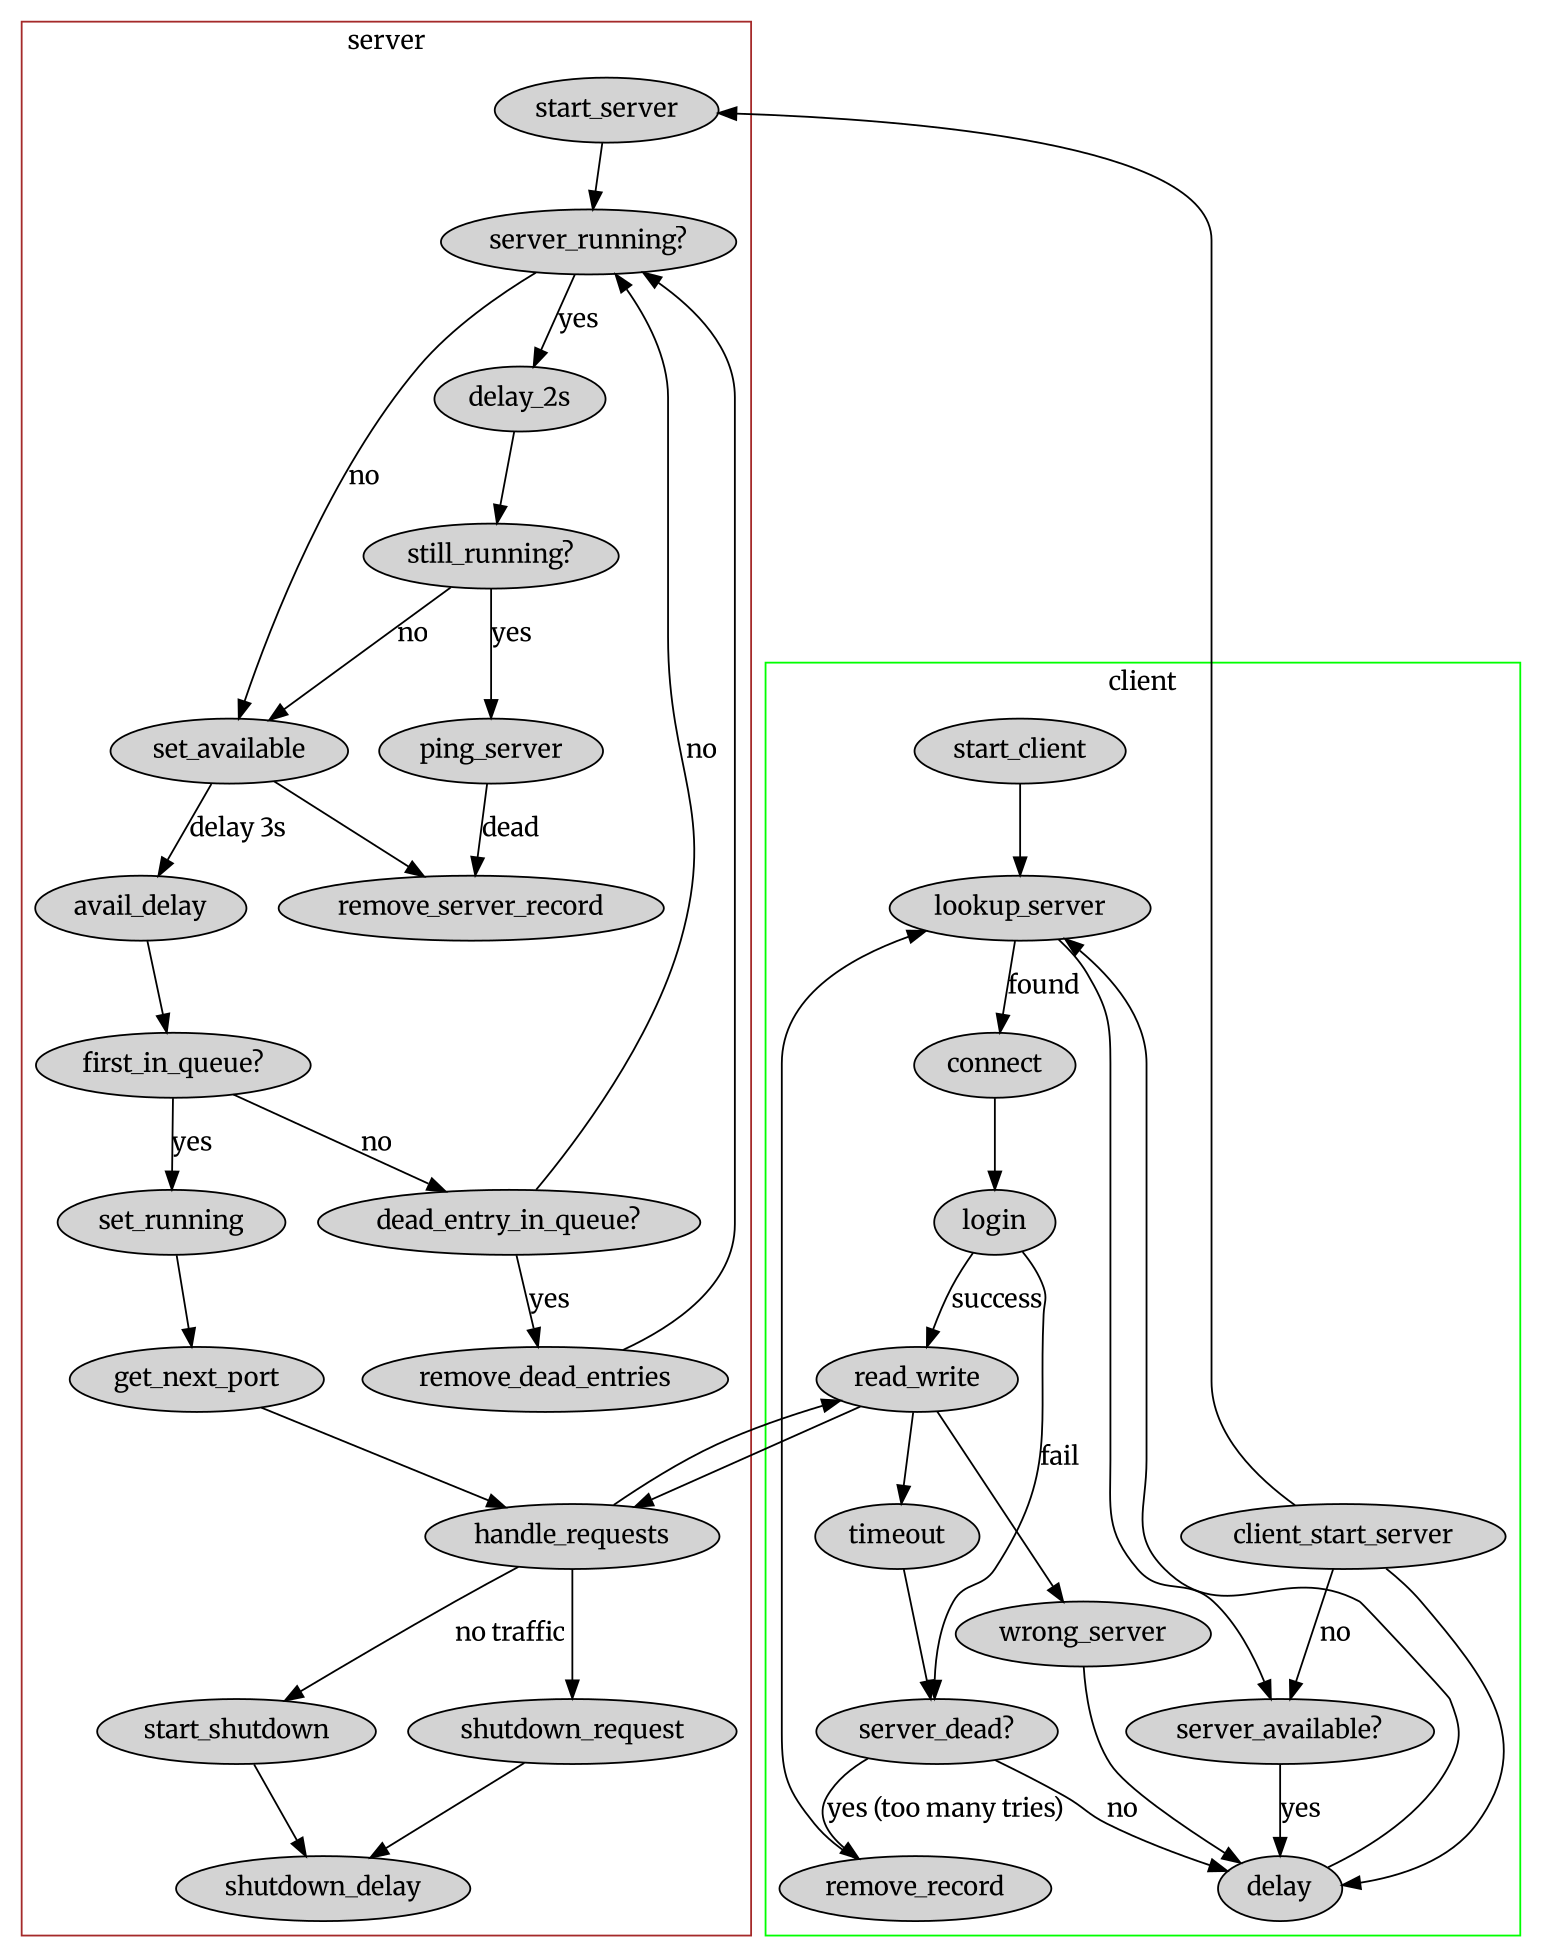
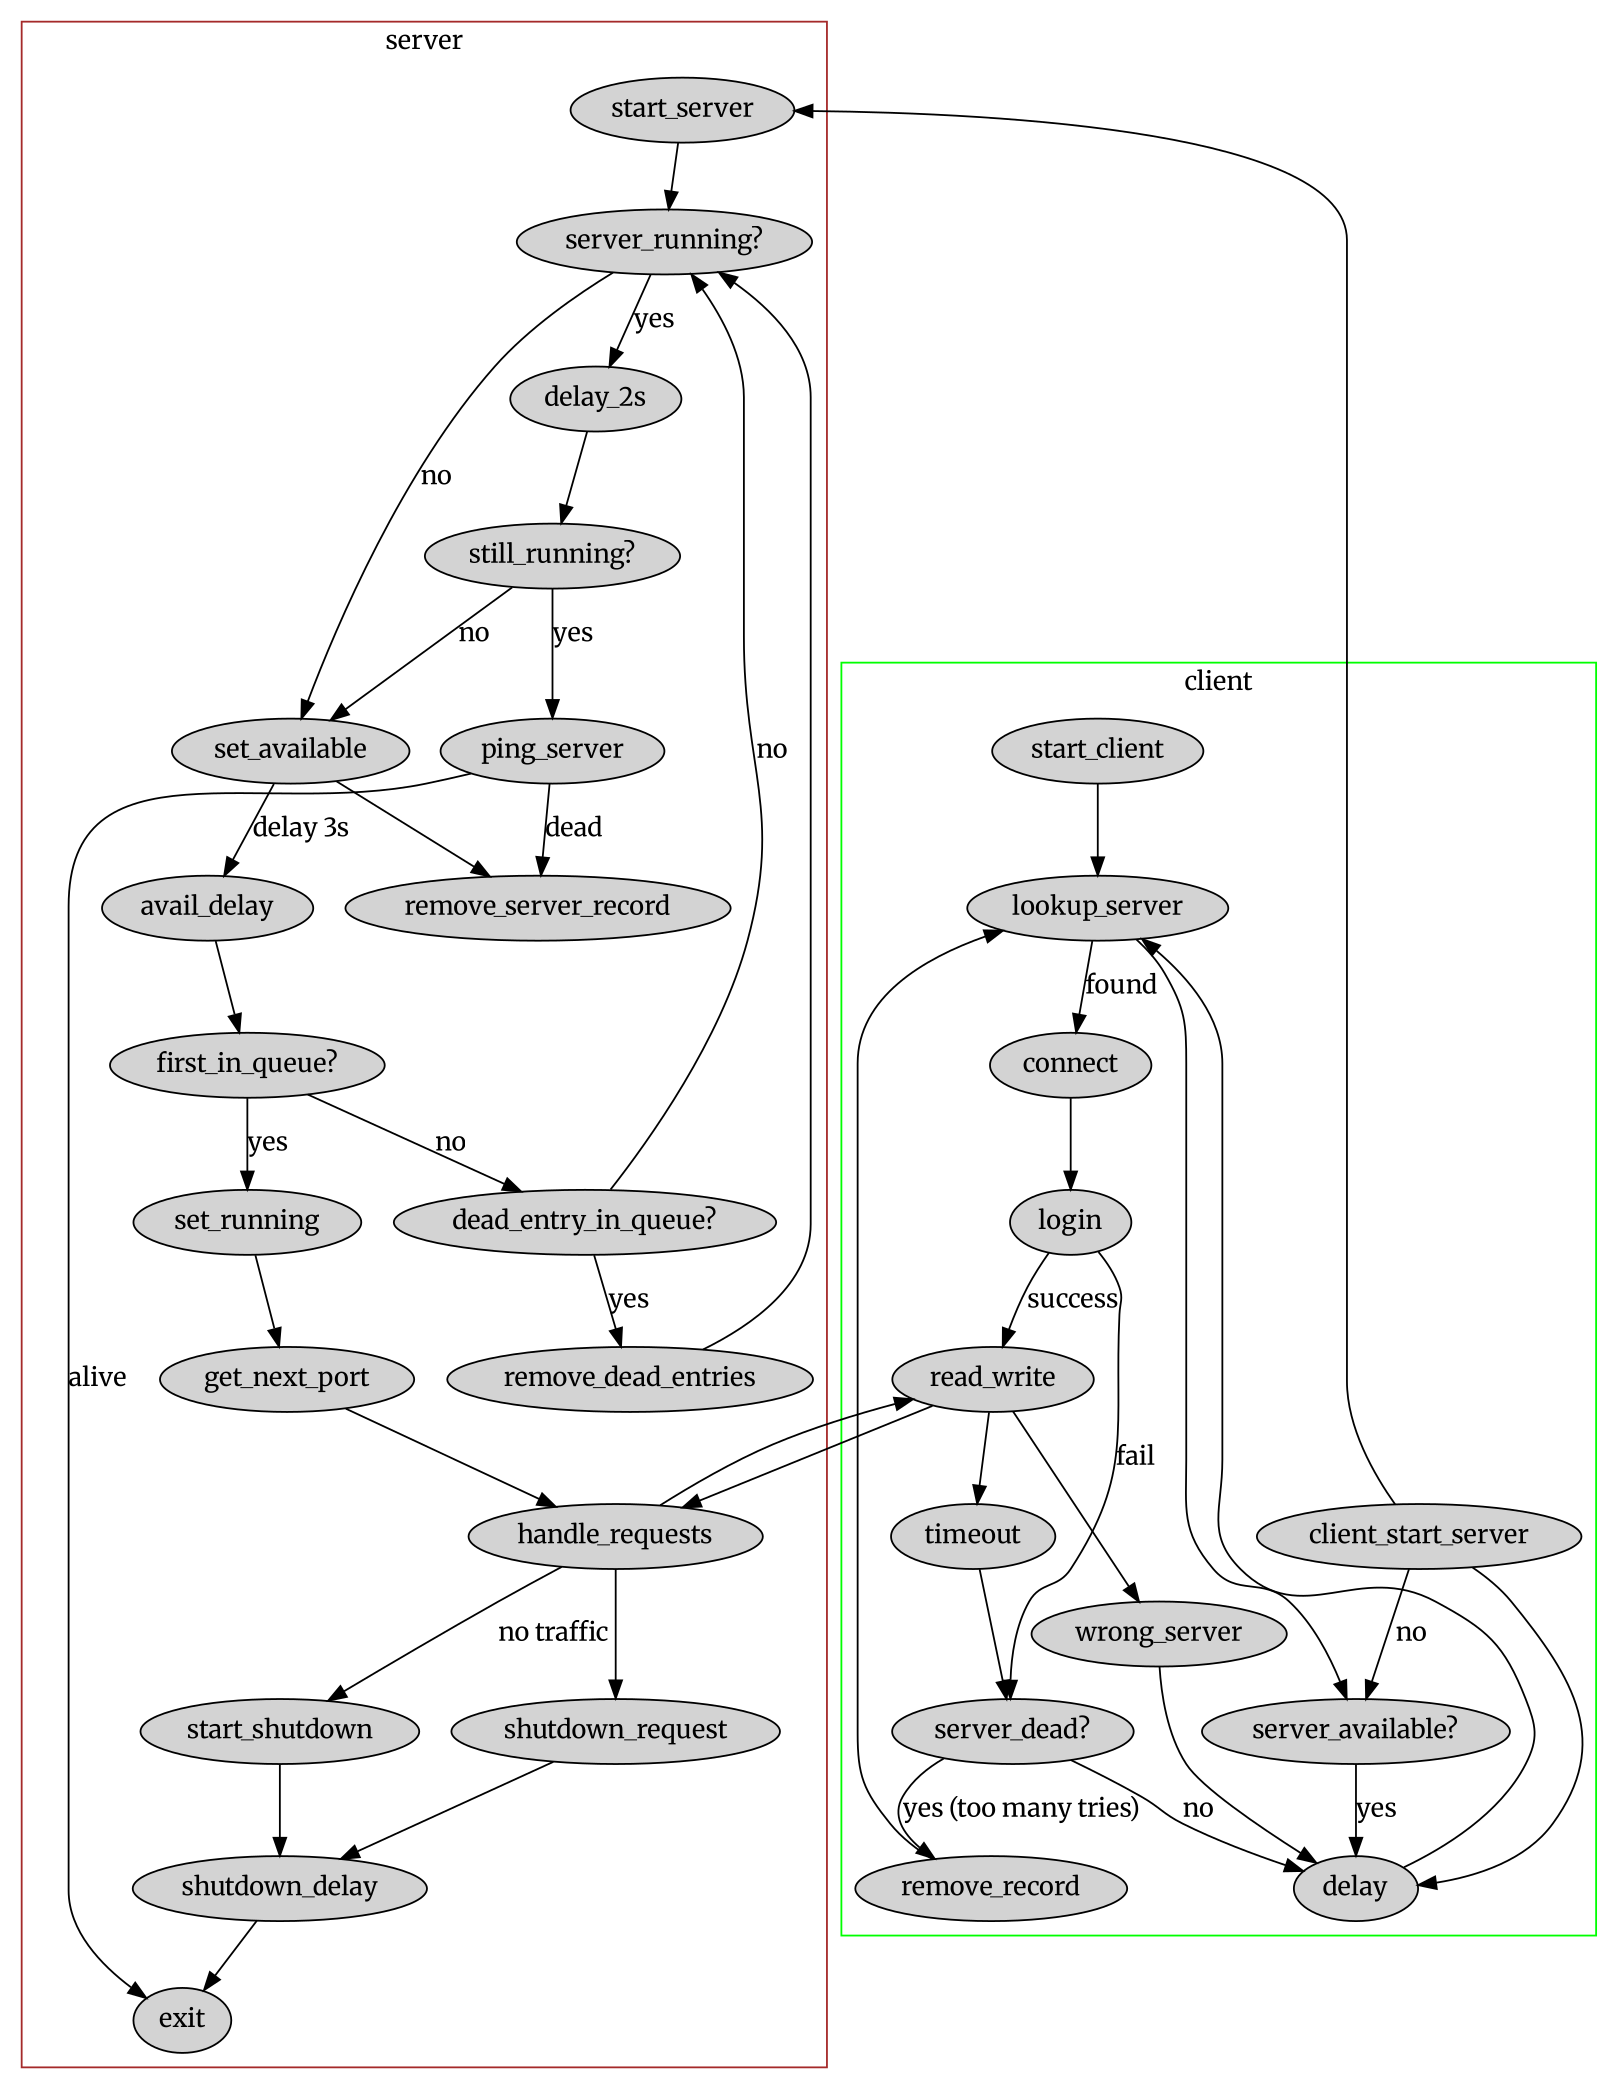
node "exit": added
